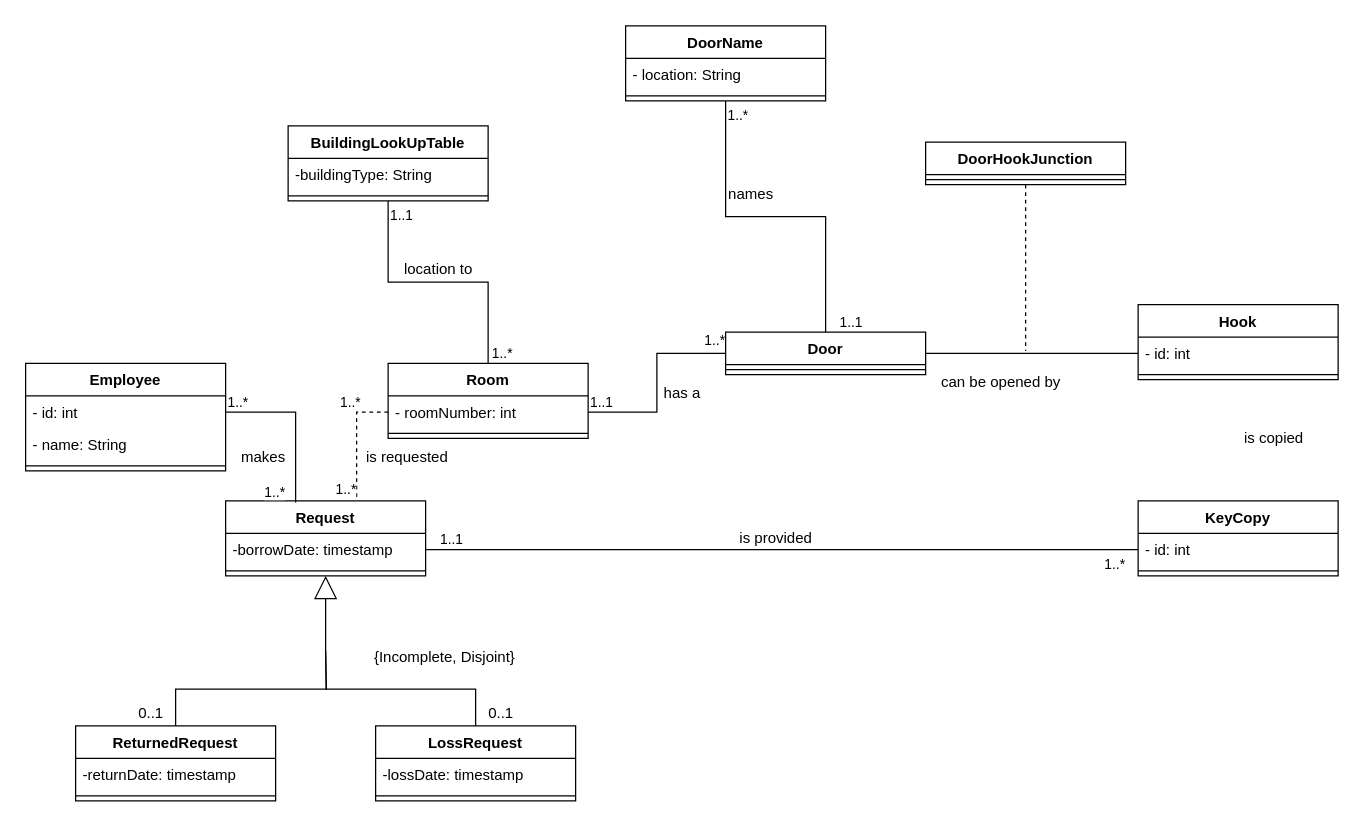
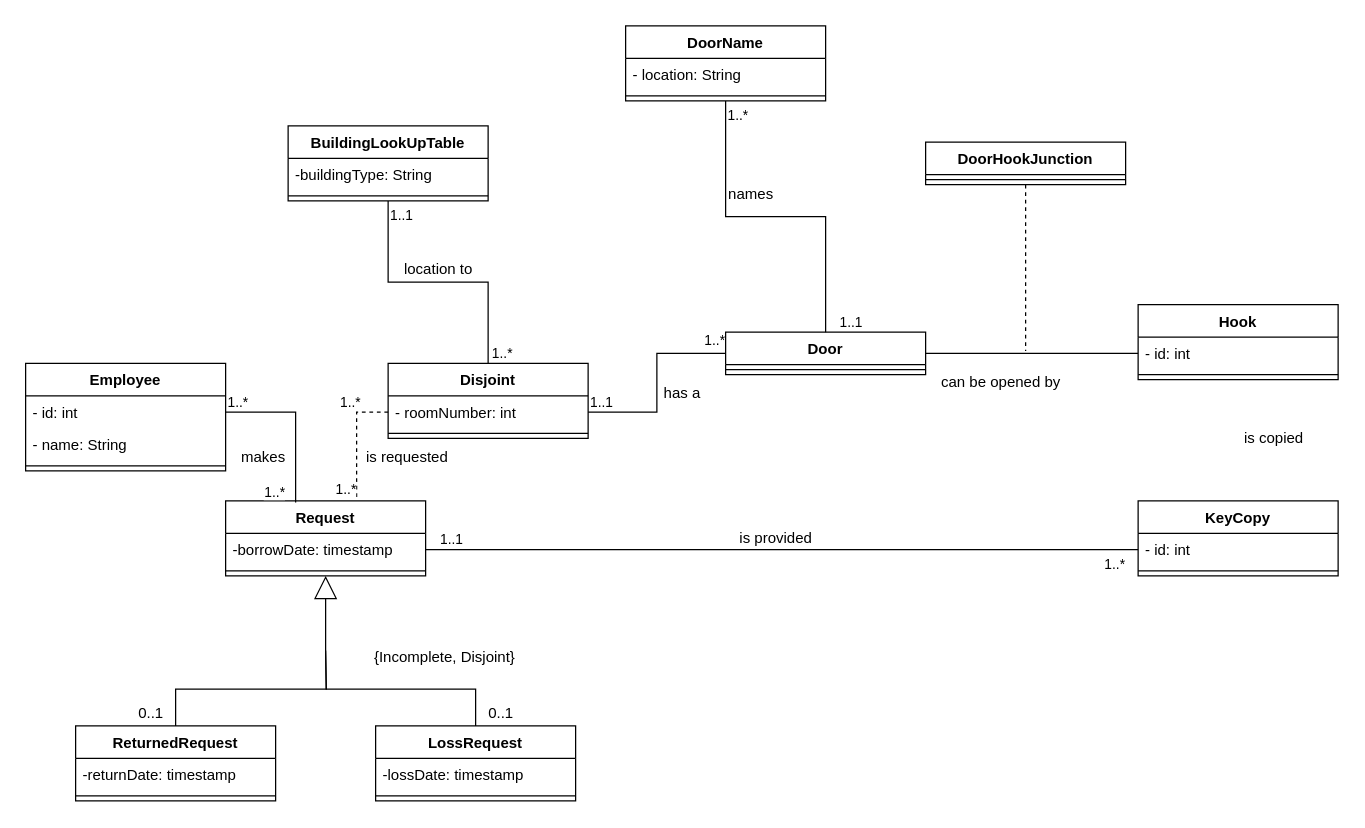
node "Room": label "Room" -> "Disjoint"
